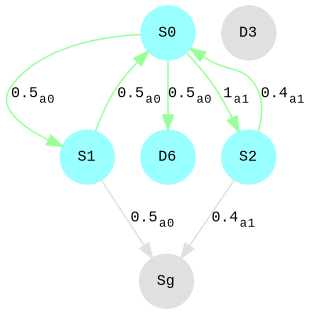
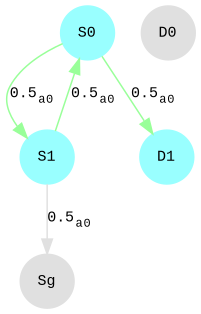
node "D3": label "D3" -> "D0"
node "D6": label "D6" -> "D1"
node "S2": removed
